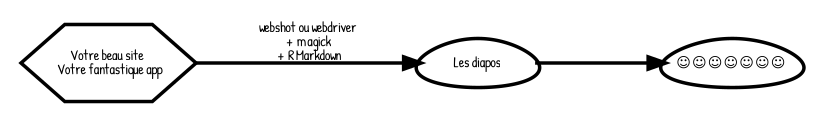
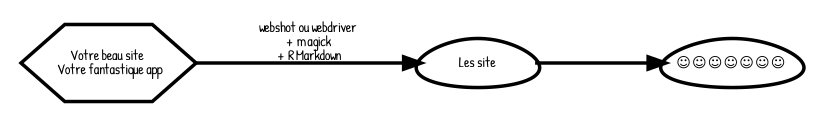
node "Les diapos": label "Les diapos" -> "Les site"
